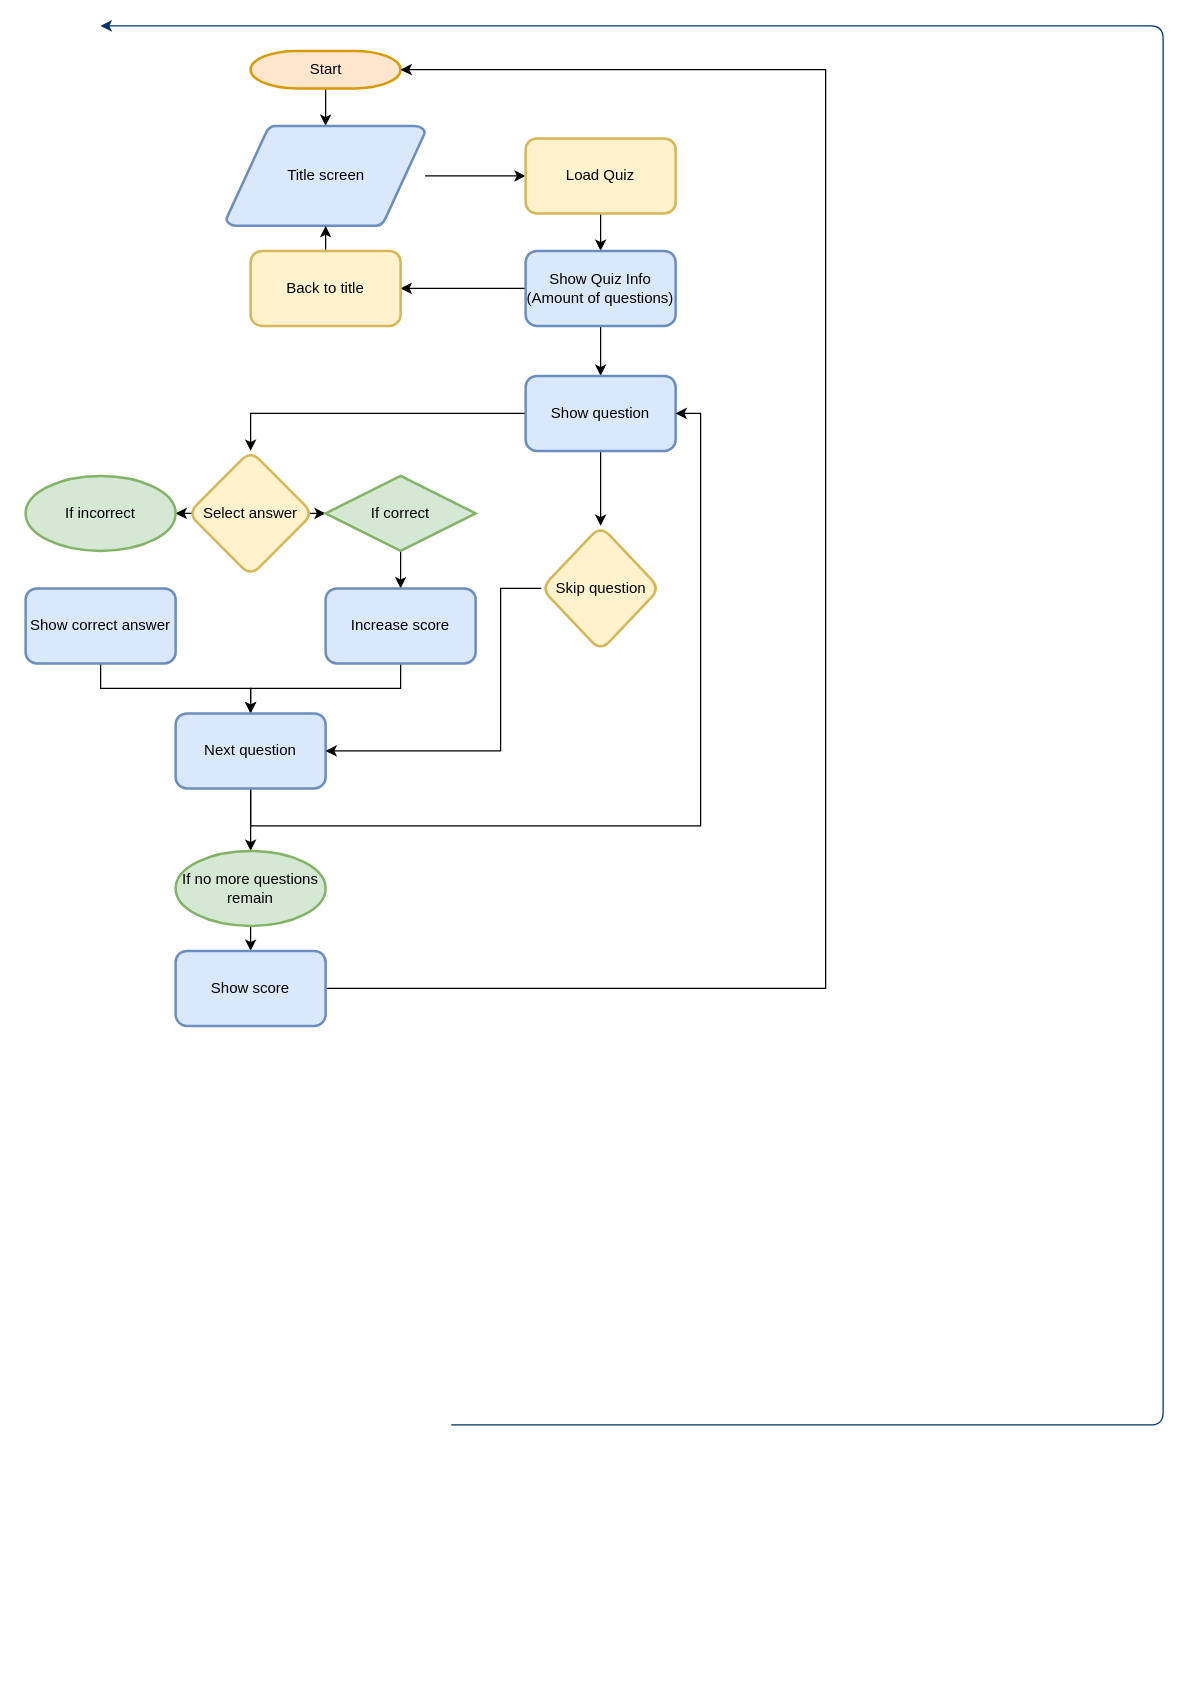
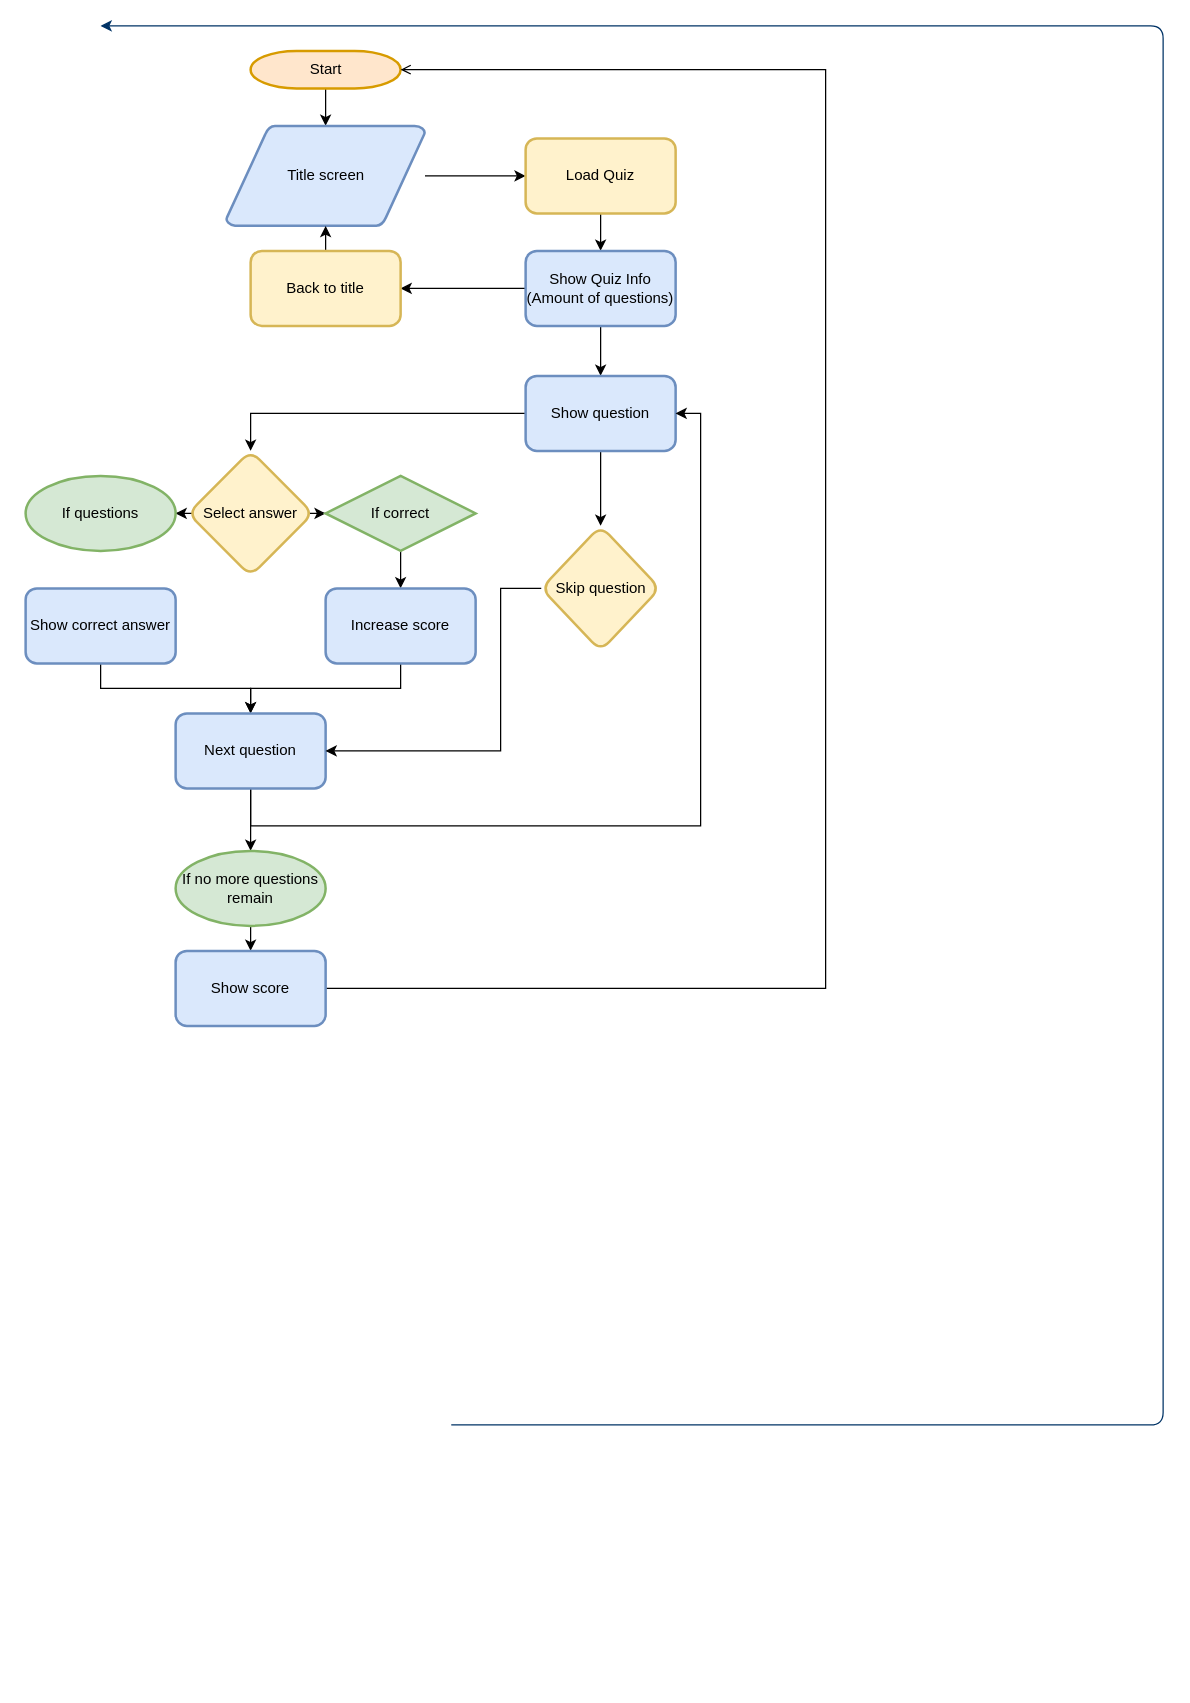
edge "Show score" -> "Start": arrowhead classic -> open
node "If incorrect": label "If incorrect" -> "If questions"
